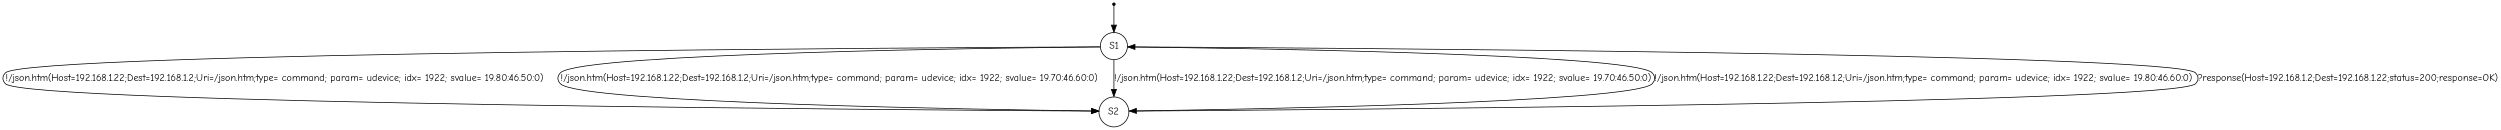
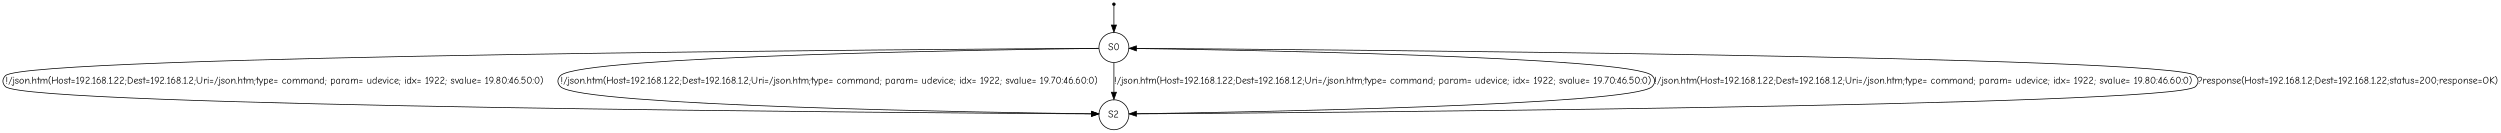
node "S1": label "S1" -> "S0"
